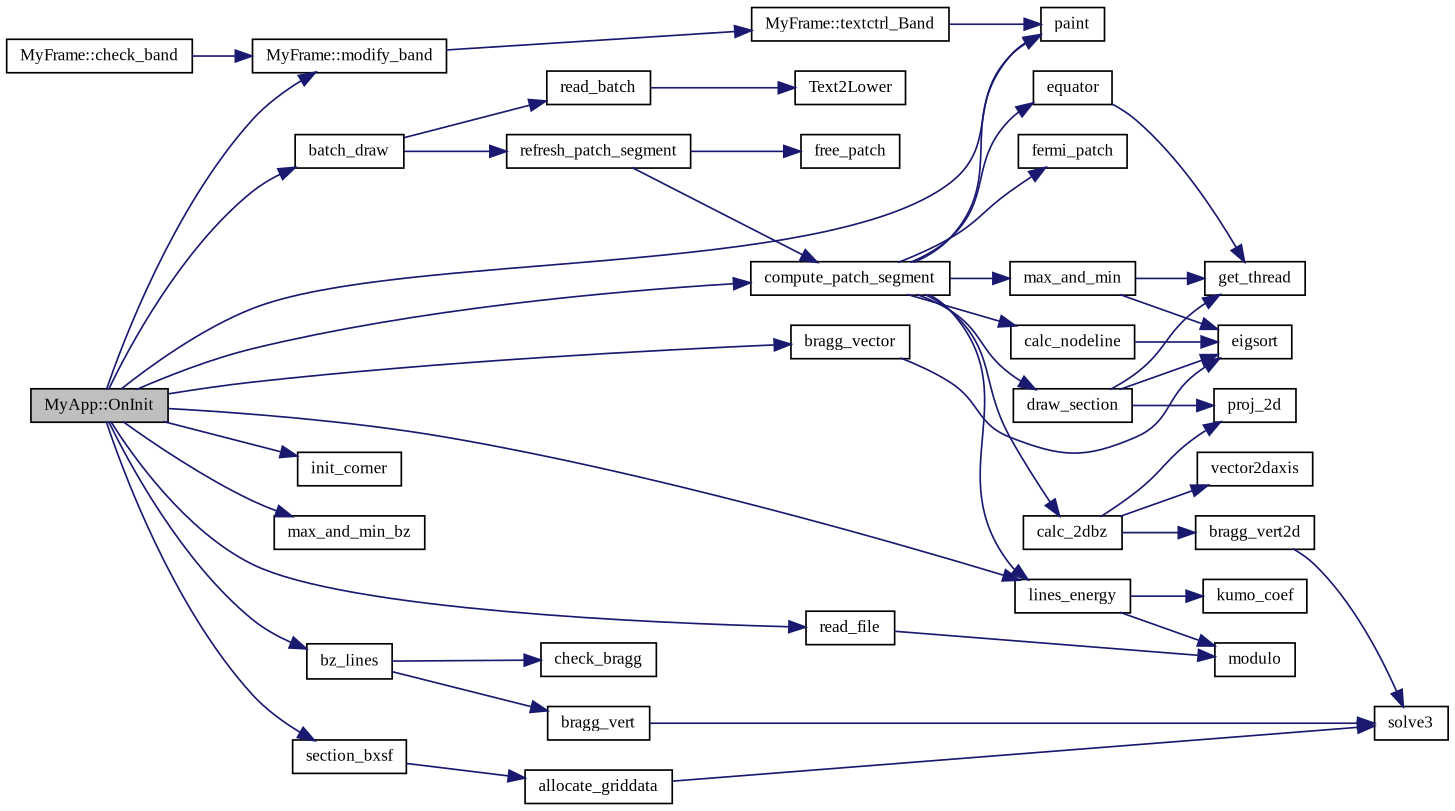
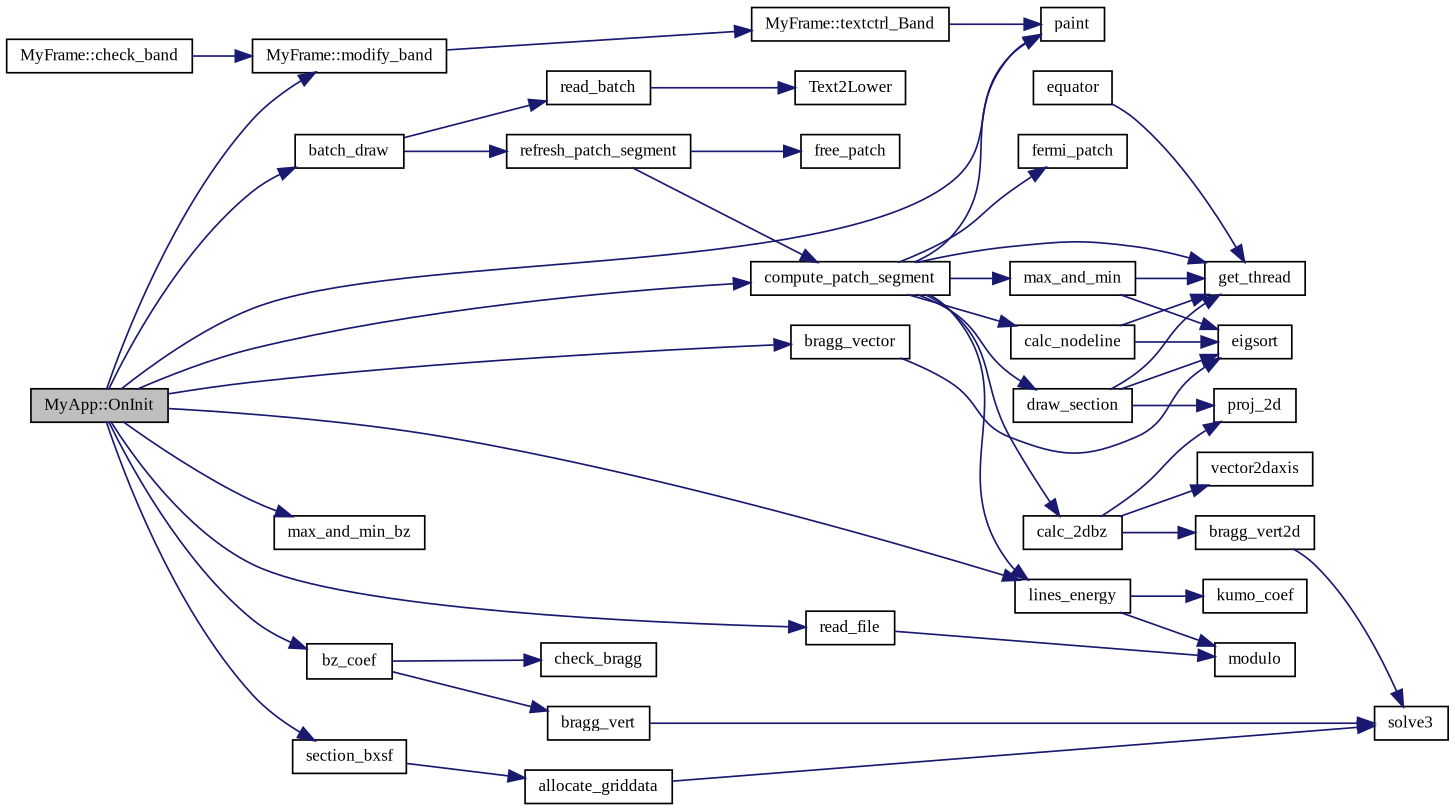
edge "compute_patch_segment" -> "equator": now "compute_patch_segment" -> "get_thread"
edge "calc_nodeline" -> "get_thread": added
node "init_corner": removed
node "bz_lines": label "bz_lines" -> "bz_coef"
